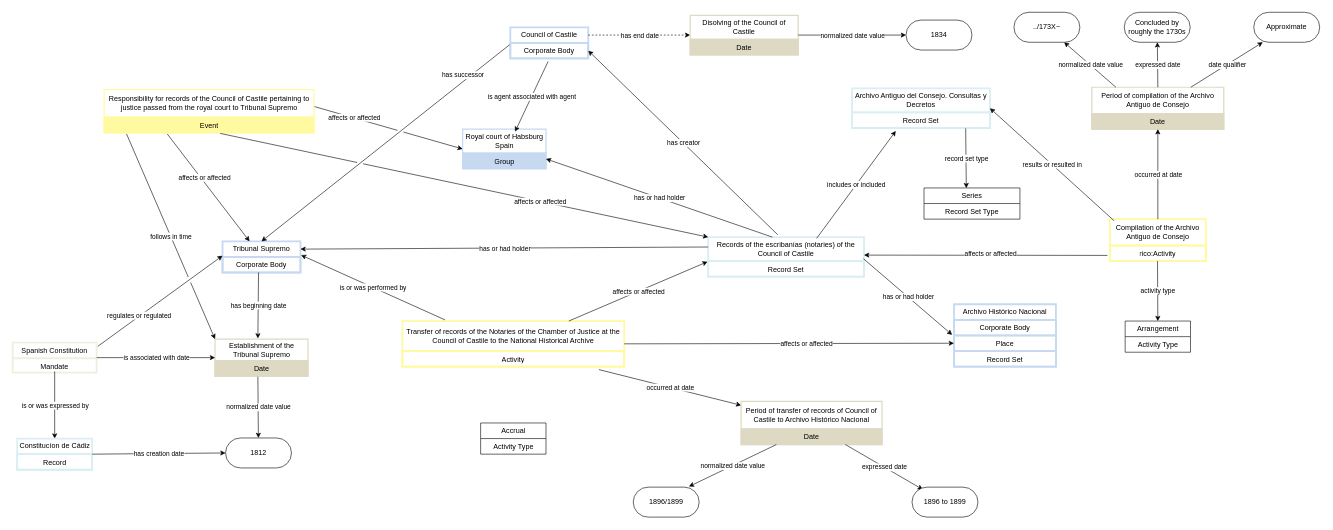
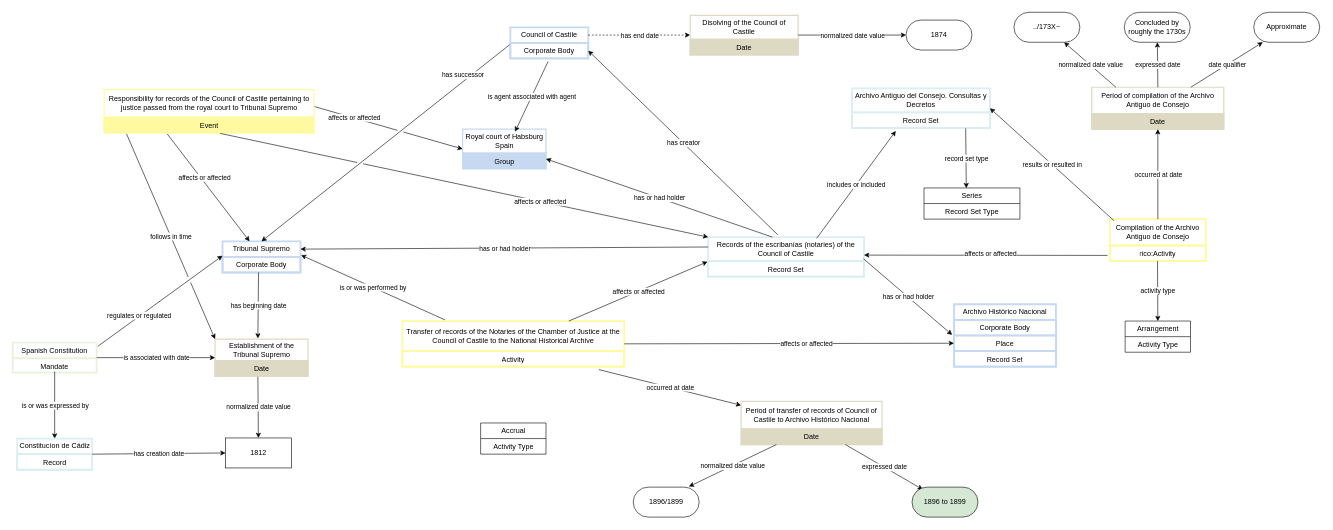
node "1834": label "1834" -> "1874"
node "1812": shape rounded rectangle -> rectangle
node "1896 to 1899": fillcolor #ffffff -> #d5e8d4
